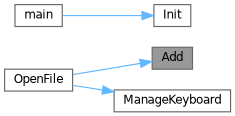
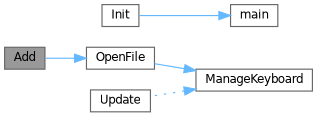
edge "main" -> "Init": reversed
edge "OpenFile" -> "Add": reversed
node "Update": added
